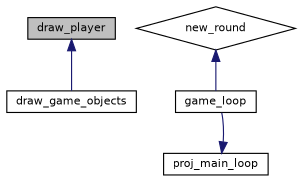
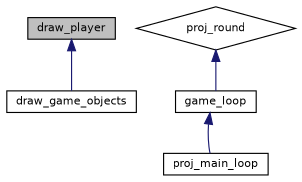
node "new_round": label "new_round" -> "proj_round"
edge "game_loop" -> "proj_main_loop": reversed
